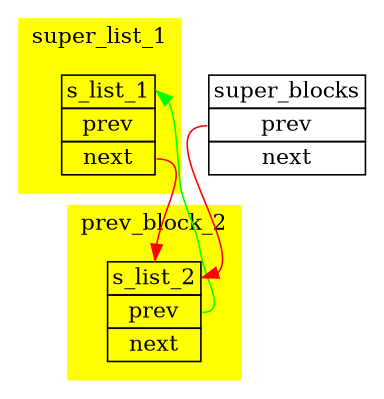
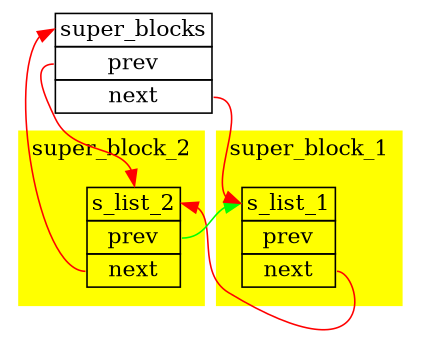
cluster "super_list_1": label "super_list_1" -> "super_block_1"
edge "super_blocks" -> "s_list_1": added
edge "s_list_2" -> "super_blocks": added
cluster "prev_block_2": label "prev_block_2" -> "super_block_2"
